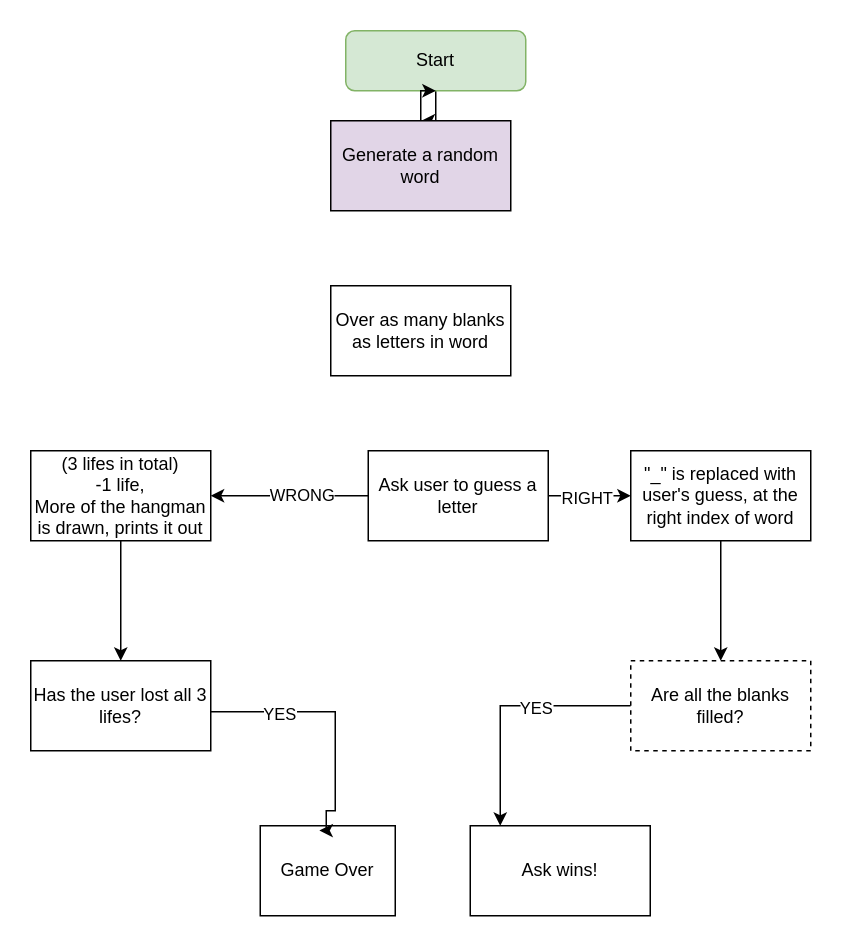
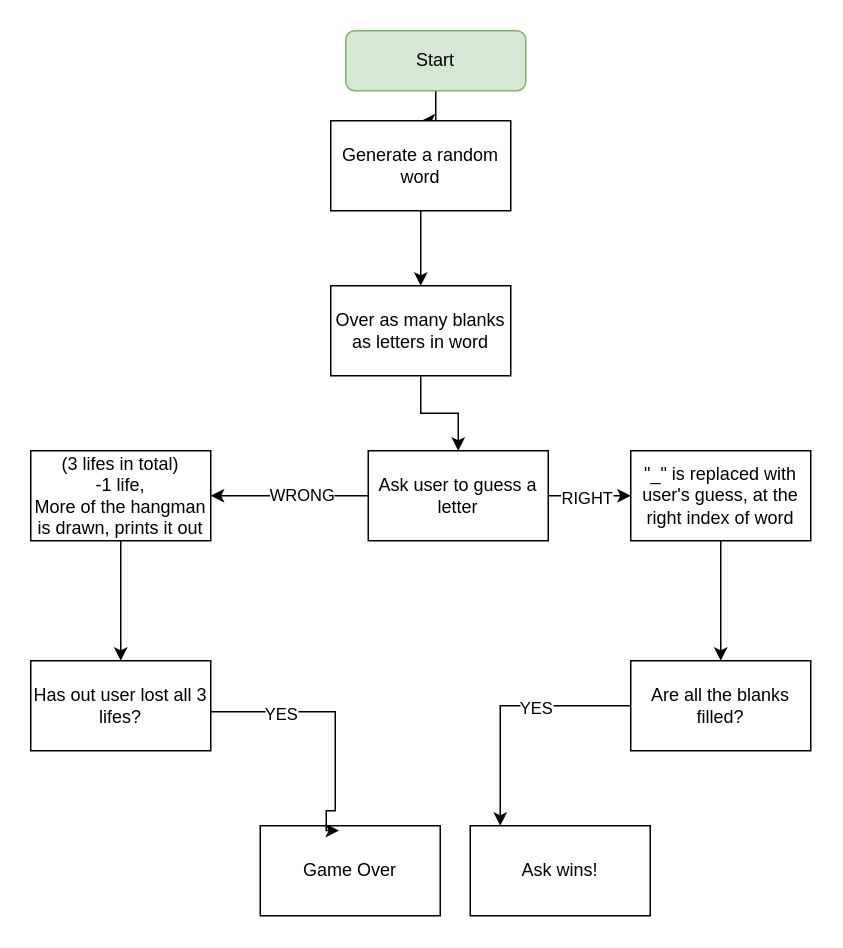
edge "Generate a random word" -> "Start": now "Generate a random word" -> "Over as many blanks as letters in word"
node "Generate a random word": fillcolor #e1d5e7 -> #ffffff
edge "Over as many blanks as letters in word" -> "Ask user to guess a letter": added
node "Has the user lost all 3 lifes?": label "Has the user lost all 3 lifes?" -> "Has out user lost all 3 lifes?"
node "Are all the blanks filled?": style dashed -> solid
node "Game Over": size 135x90 -> 180x90
